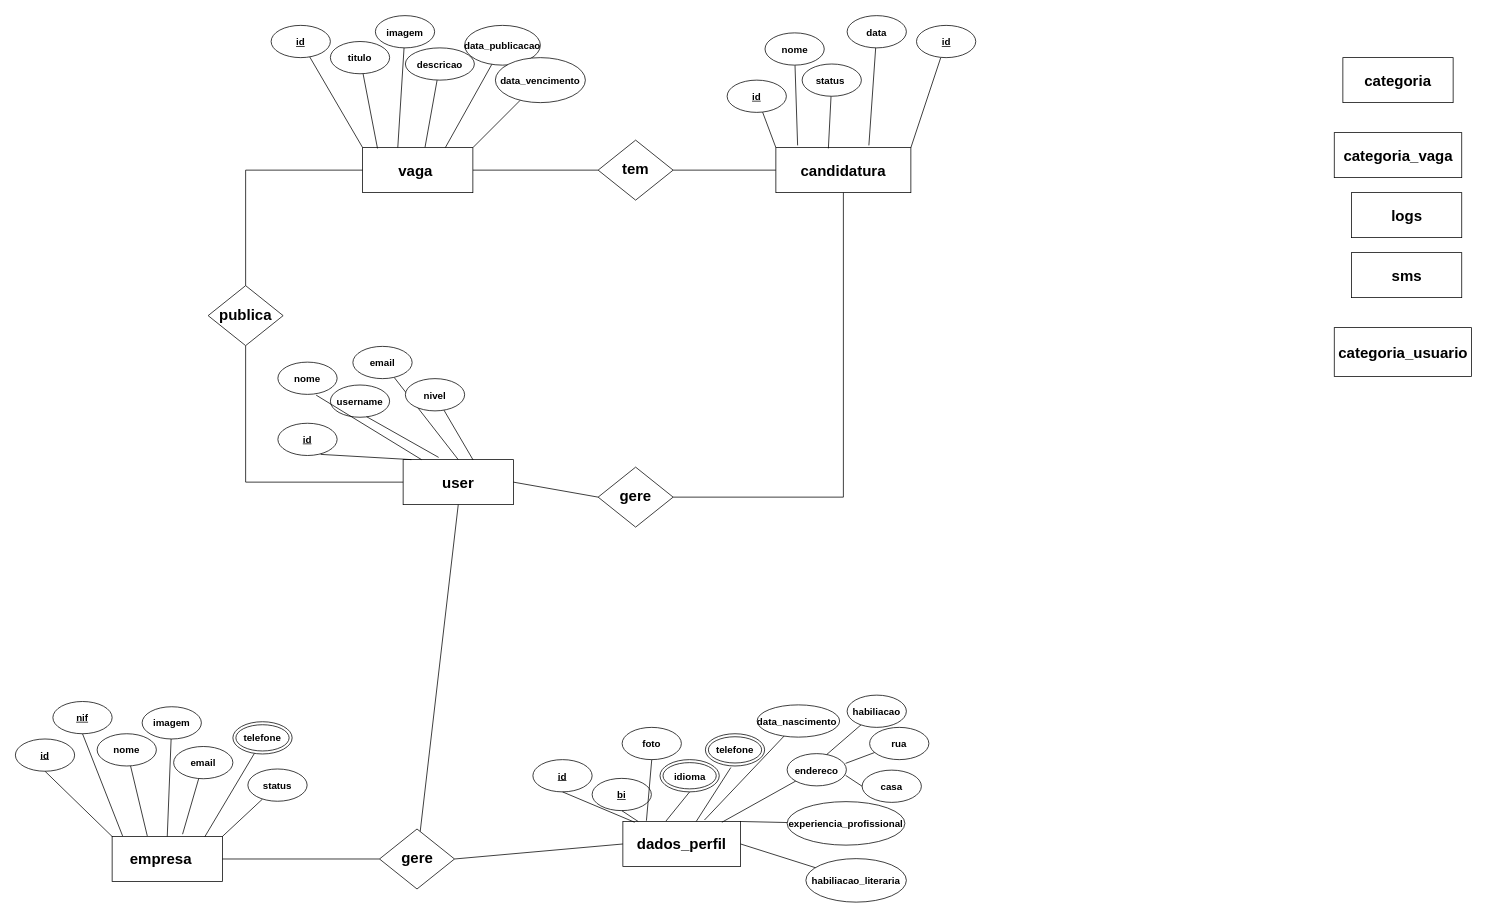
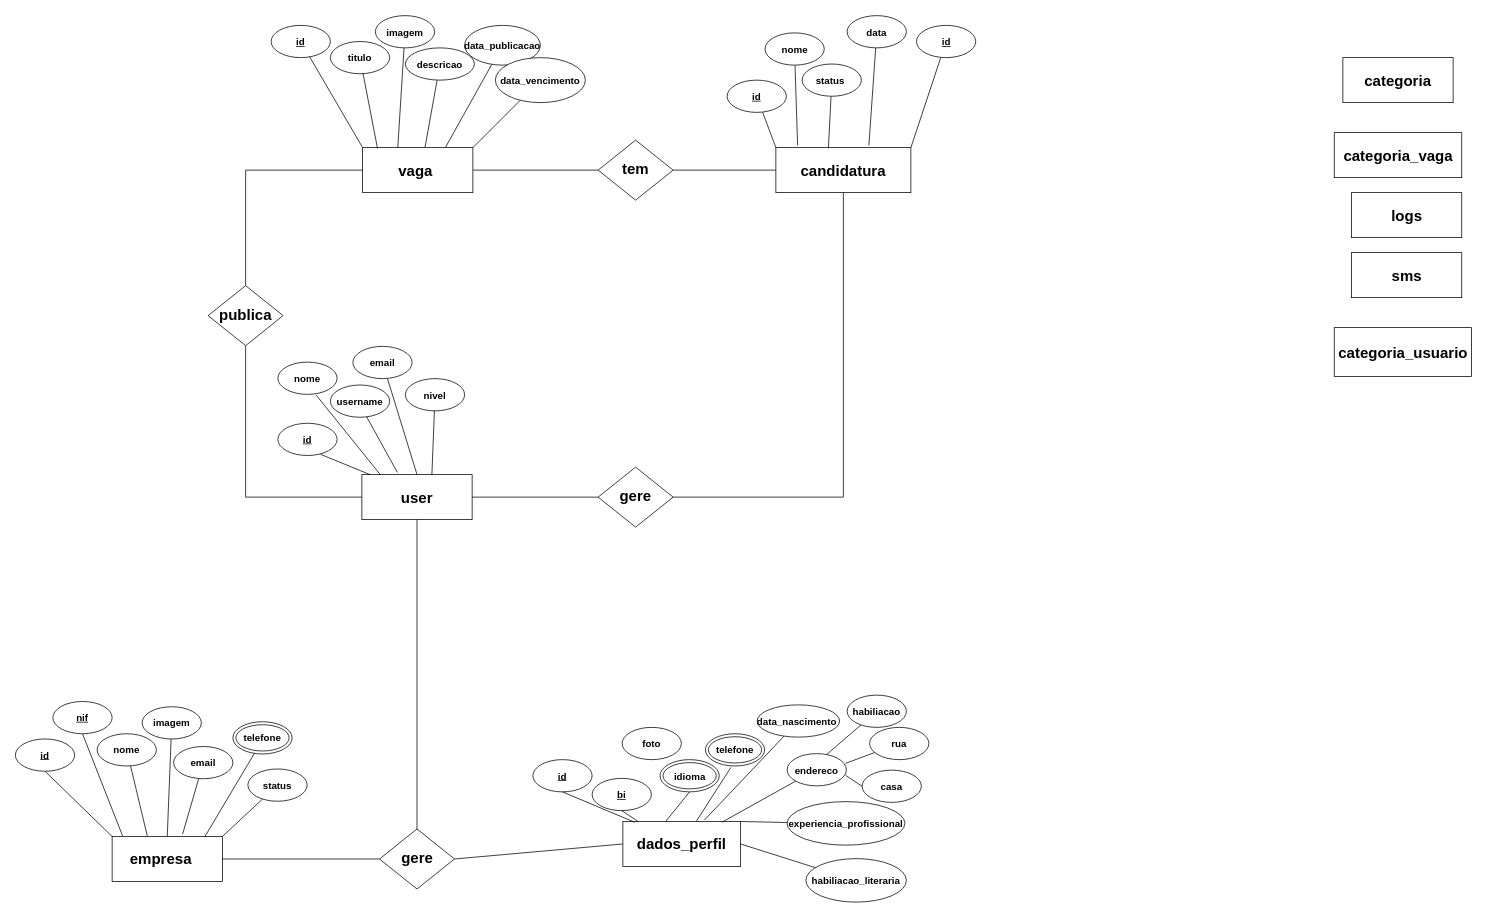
node "user": moved (458, 482) -> (417, 497)
edge "foto" -- "dados_perfil": removed
